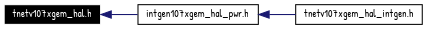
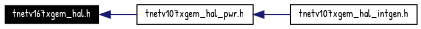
node "tnetv107xgem_hal.h": label "tnetv107xgem_hal.h" -> "tnetv167xgem_hal.h"
node "intgen107xgem_hal_pwr.h": label "intgen107xgem_hal_pwr.h" -> "tnetv107xgem_hal_pwr.h"
